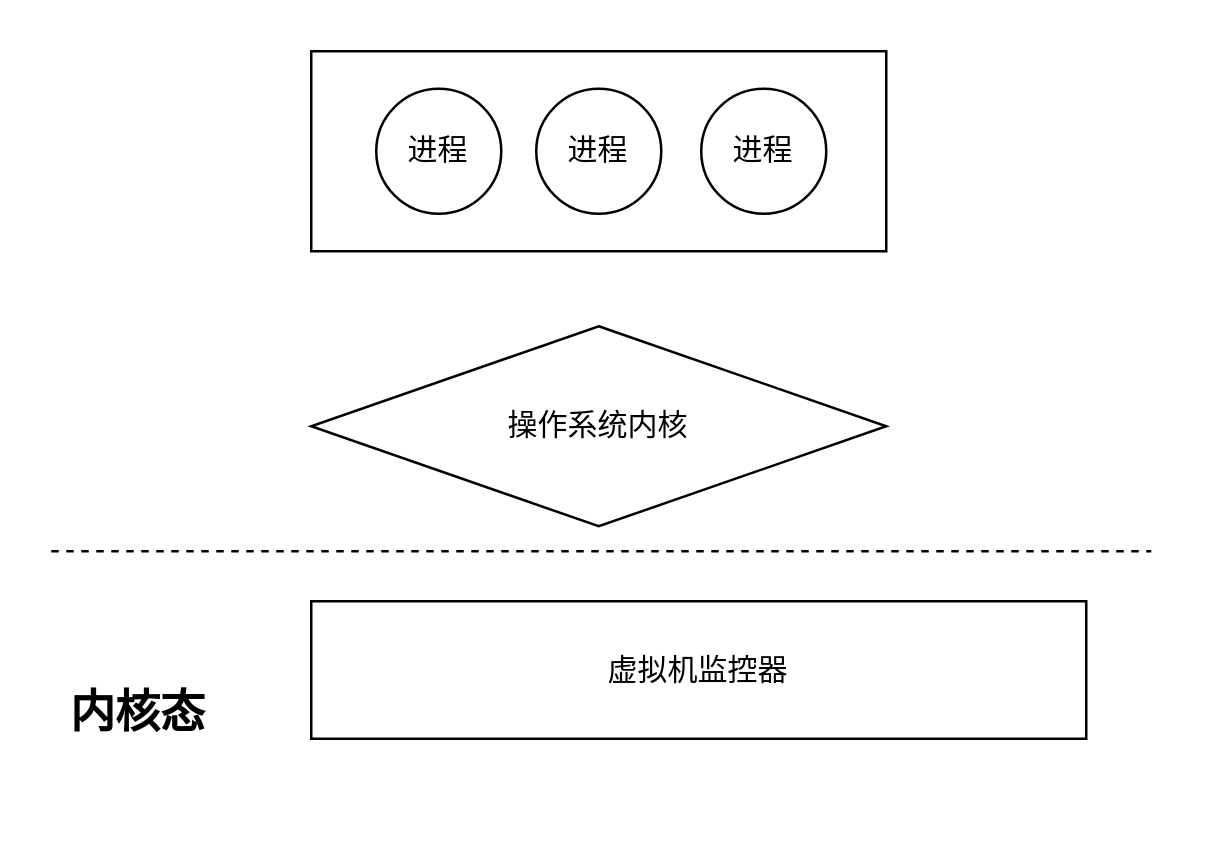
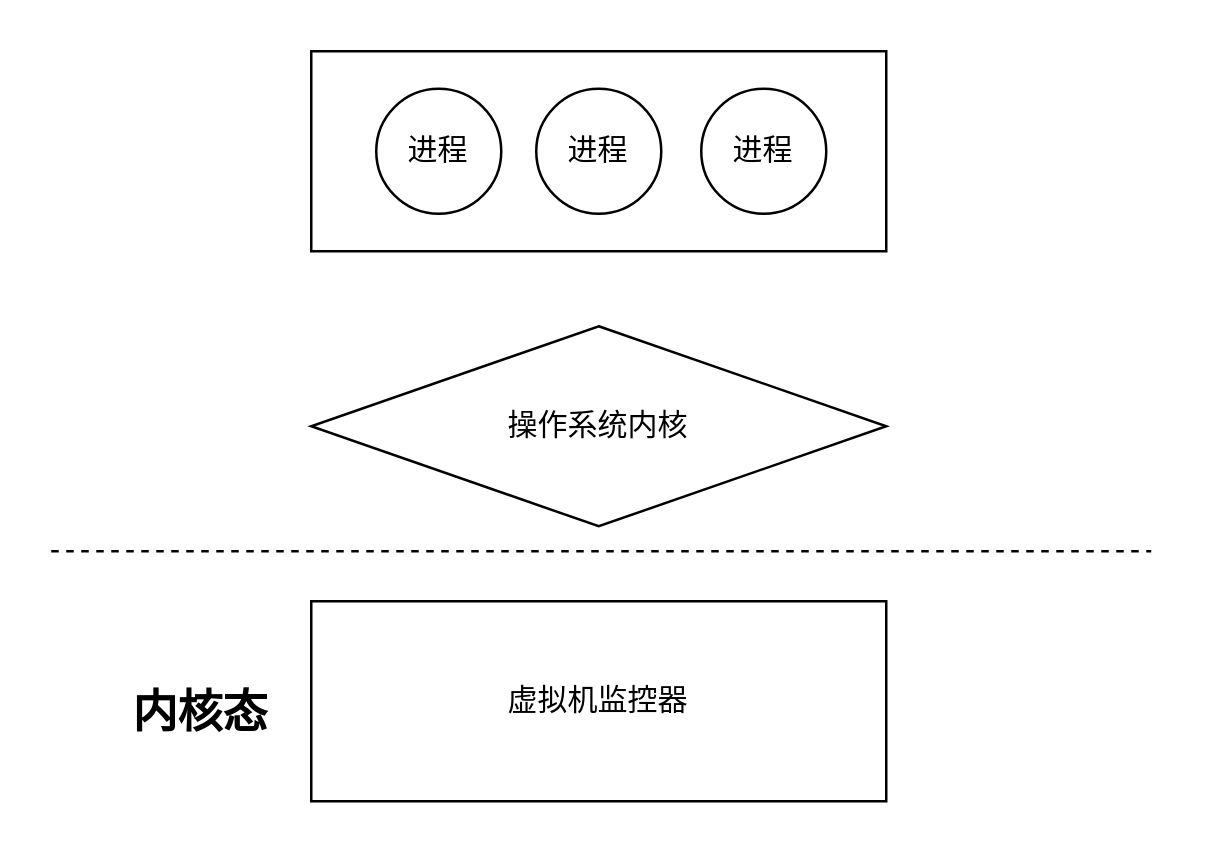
node "虚拟机监控器": size 775x138 -> 575x200
node "内核态": moved (139, 714) -> (201, 714)
